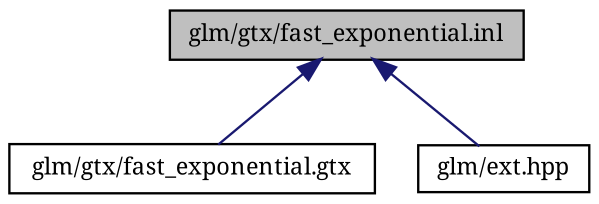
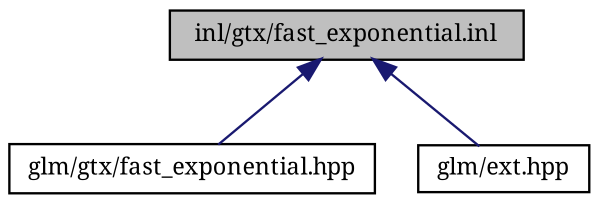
node "glm/gtx/fast_exponential.inl": label "glm/gtx/fast_exponential.inl" -> "inl/gtx/fast_exponential.inl"
node "glm/gtx/fast_exponential.gtx": label "glm/gtx/fast_exponential.gtx" -> "glm/gtx/fast_exponential.hpp"
